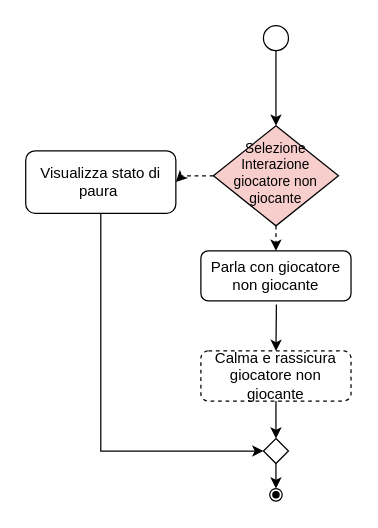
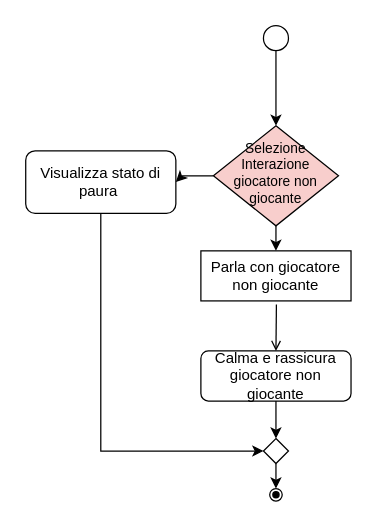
edge "Selezione Interazione giocatore non giocante" -> "Visualizza stato di paura": style dashed -> solid
edge "Selezione Interazione giocatore non giocante" -> "Parla con giocatore non giocante": style dashed -> solid
node "Parla con giocatore non giocante": shape rounded rectangle -> rectangle
edge "Parla con giocatore non giocante" -> "Calma e rassicura giocatore non giocante": arrowhead classic -> open
node "Calma e rassicura giocatore non giocante": style dashed -> solid
